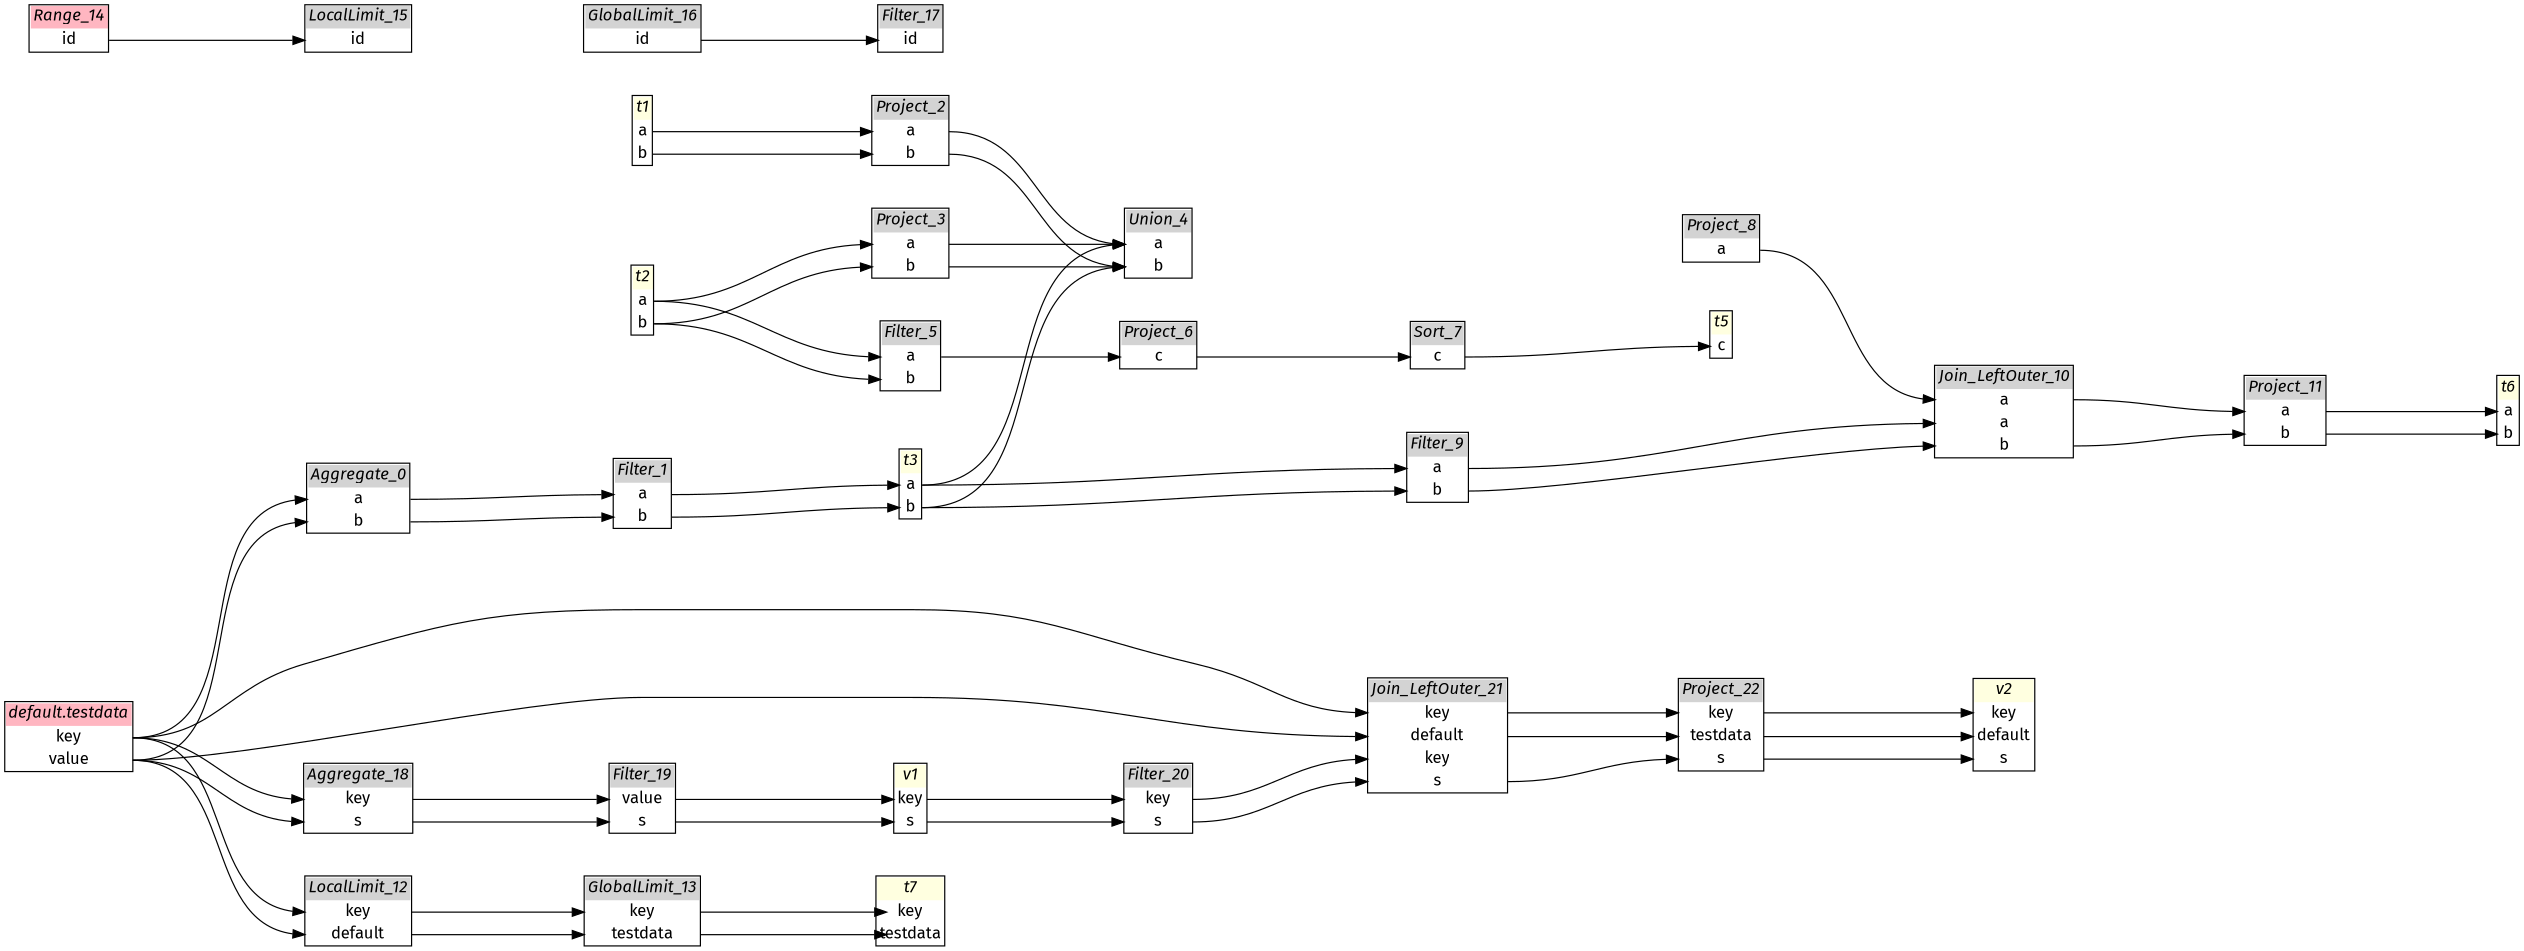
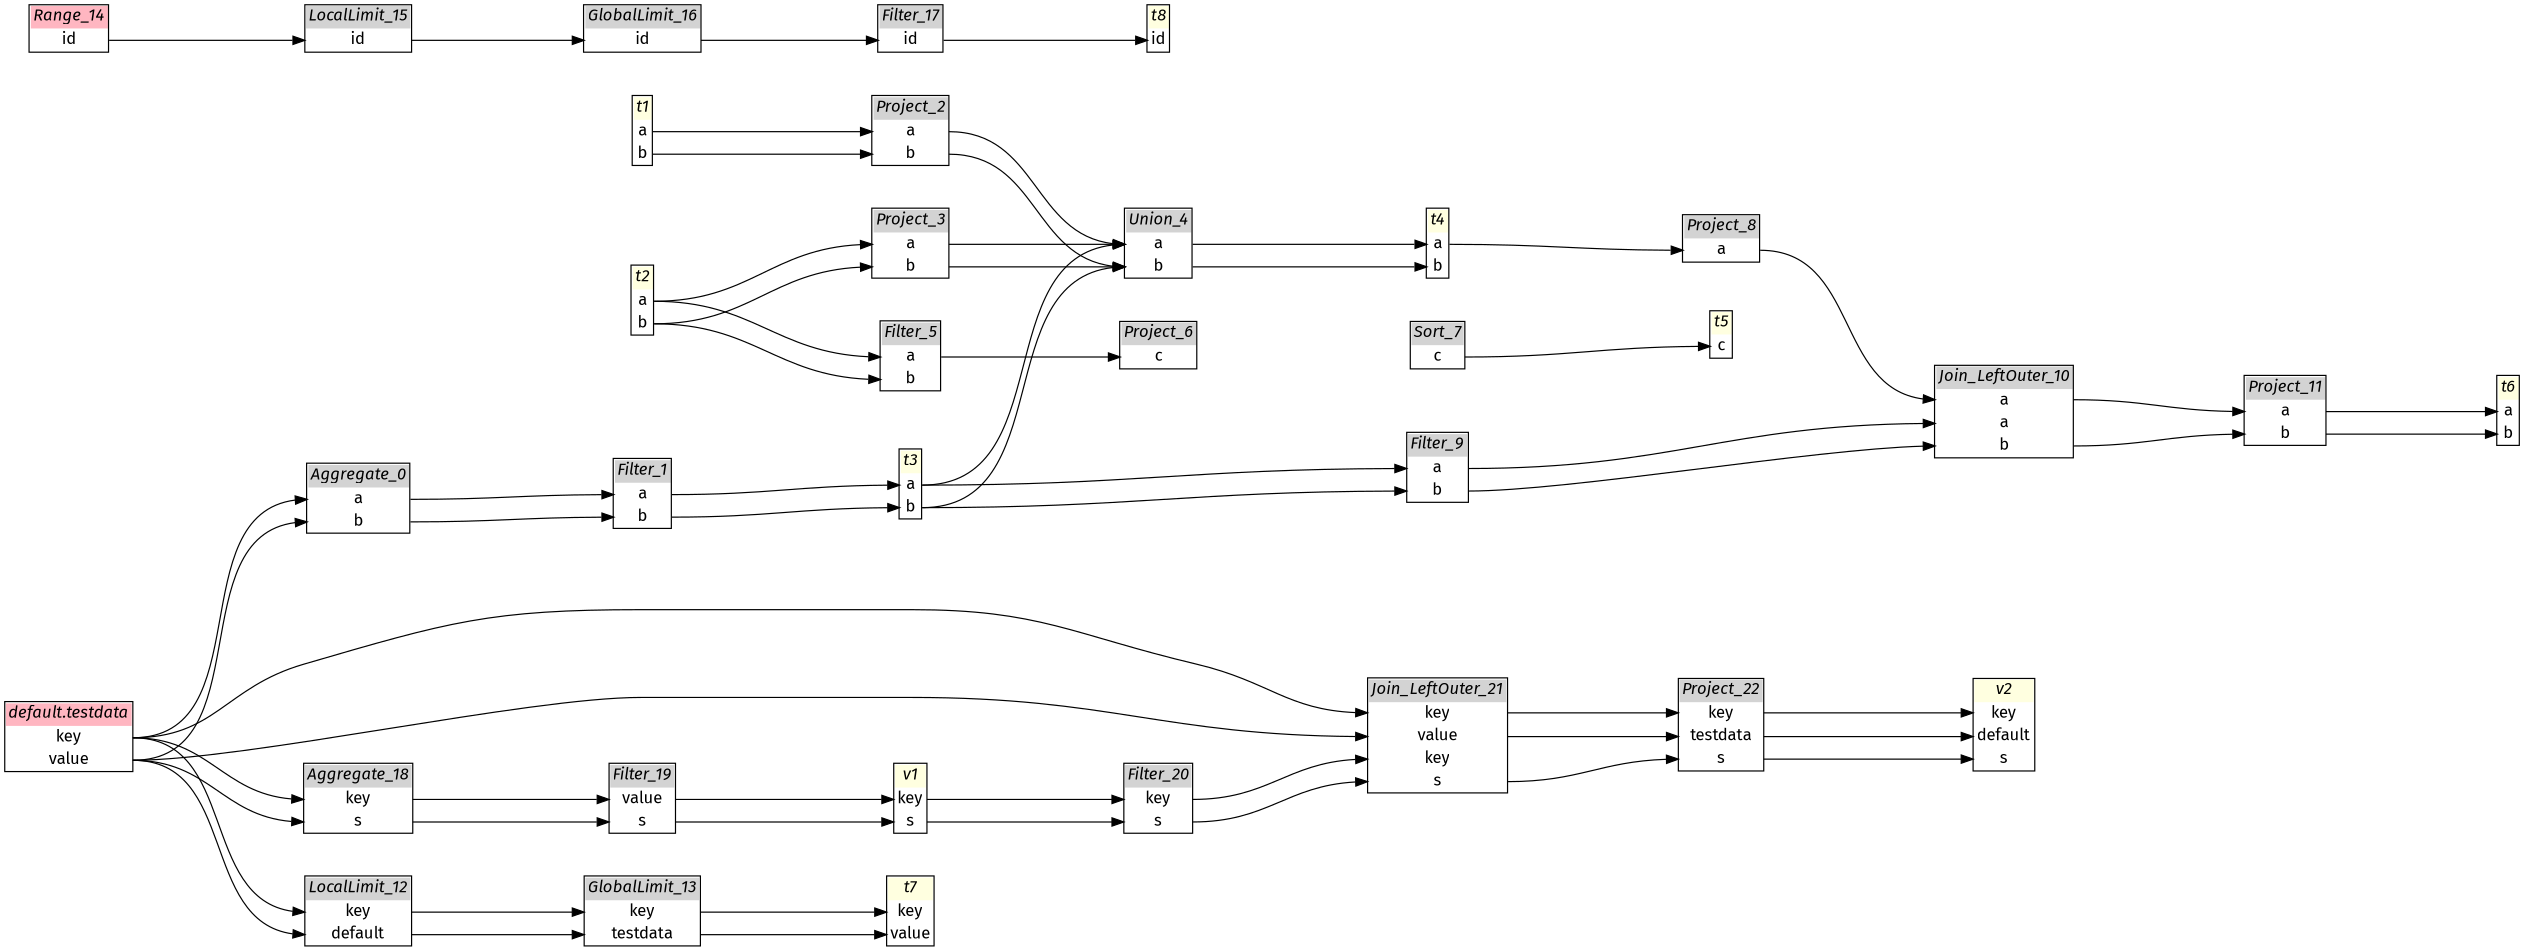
node "t8": added
edge "LocalLimit_15" -> "GlobalLimit_16": added
node "t4": added
edge "Project_6" -> "Sort_7": removed
node "Join_LeftOuter_21": text "default" -> "value"
node "t7": text "testdata" -> "value"
